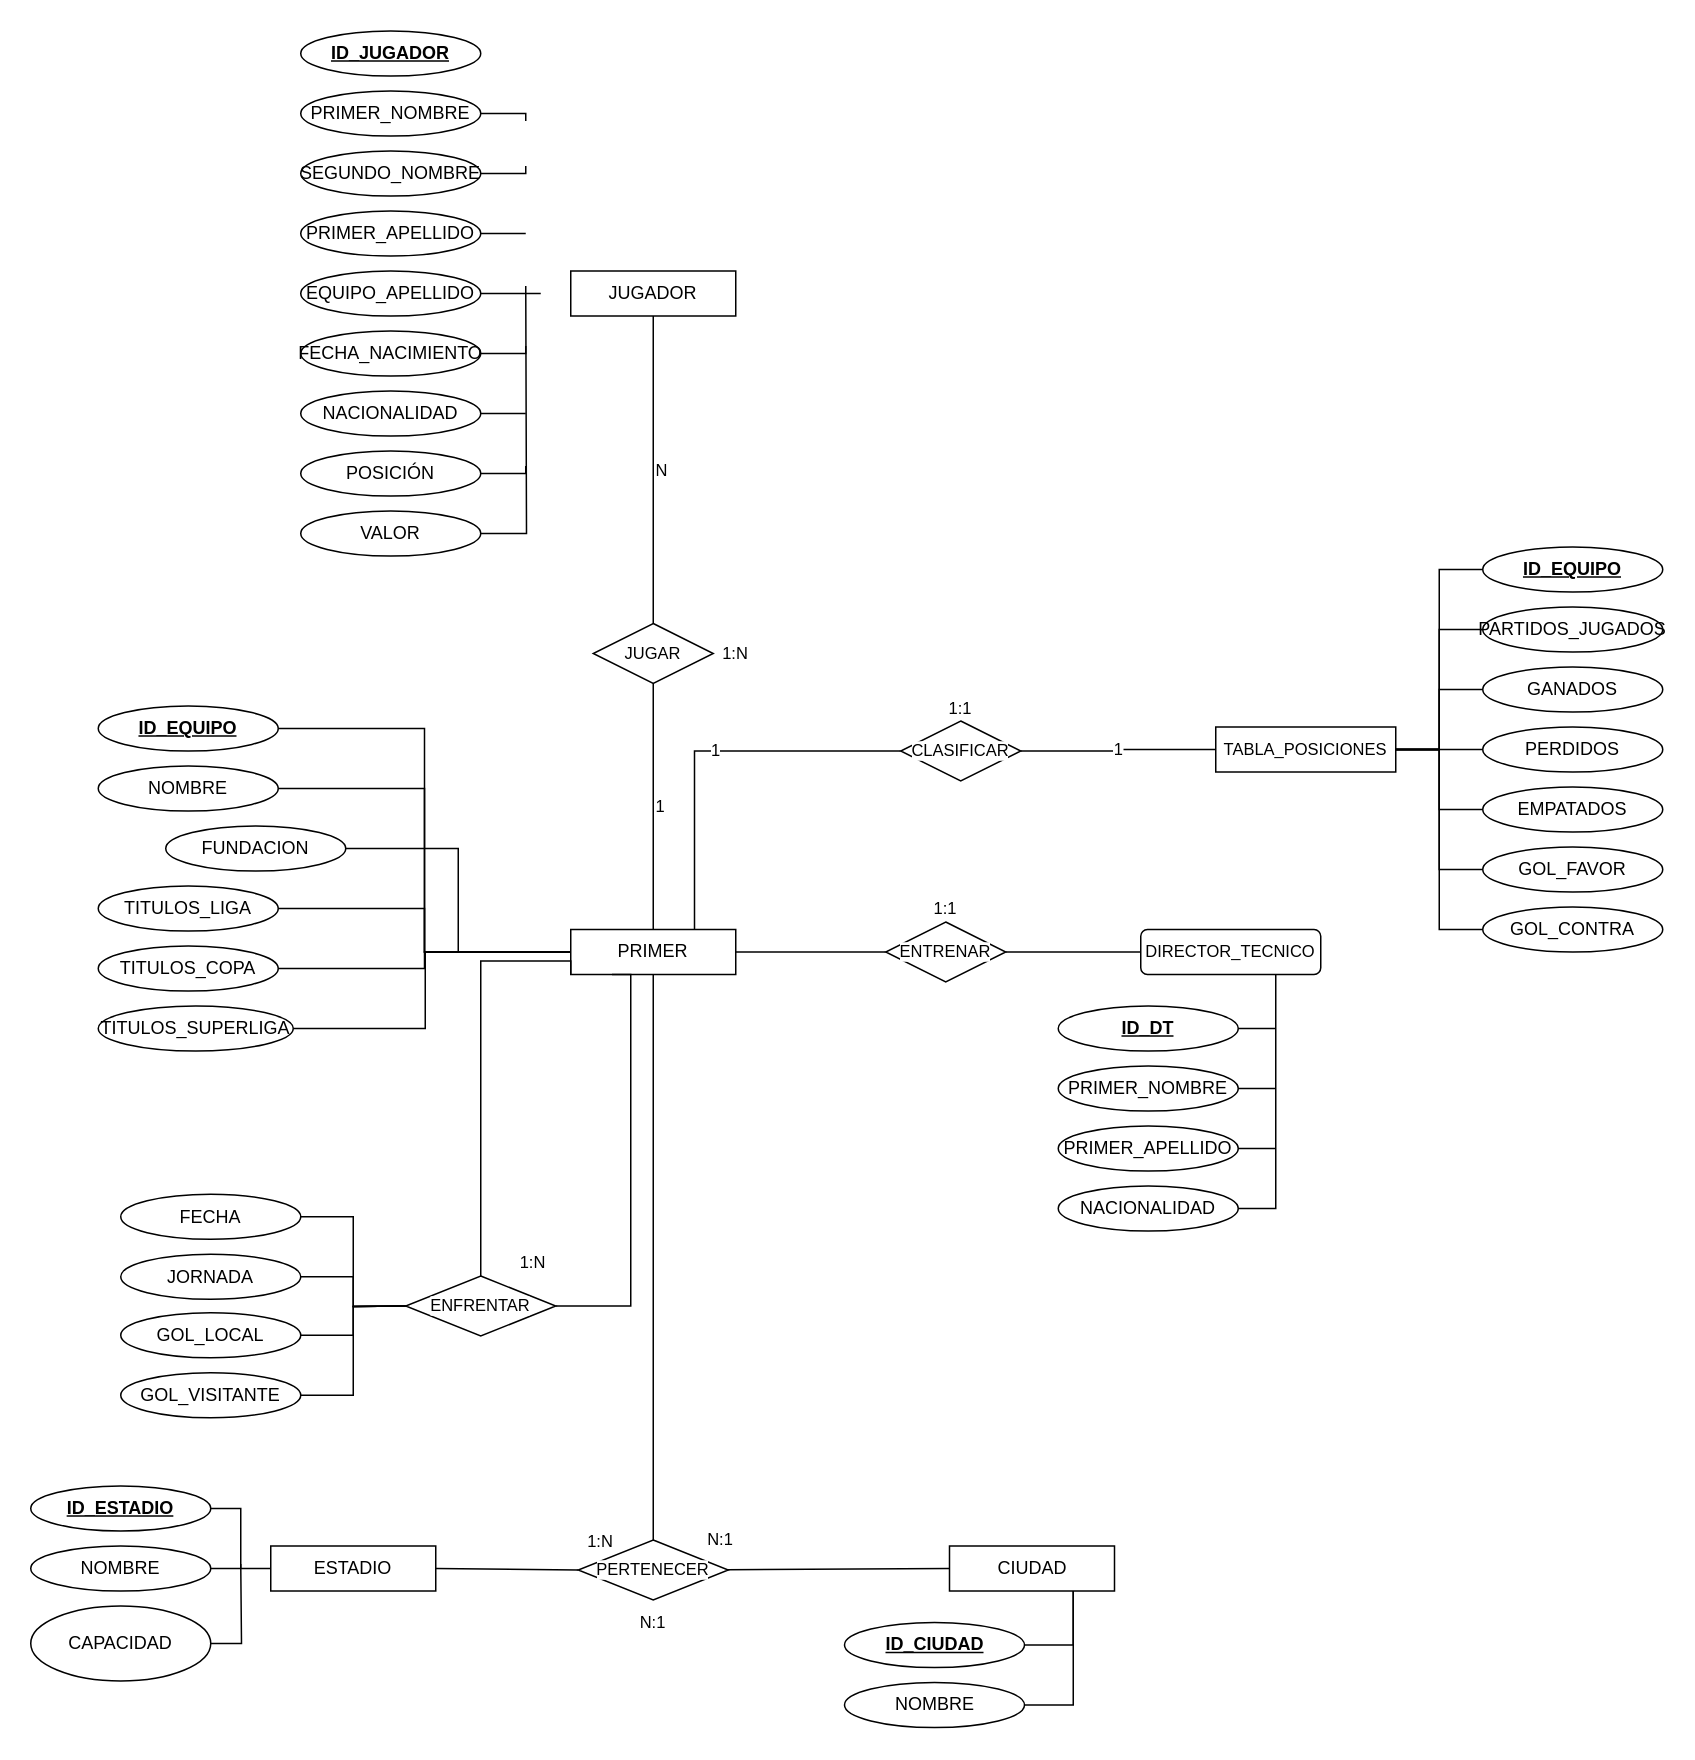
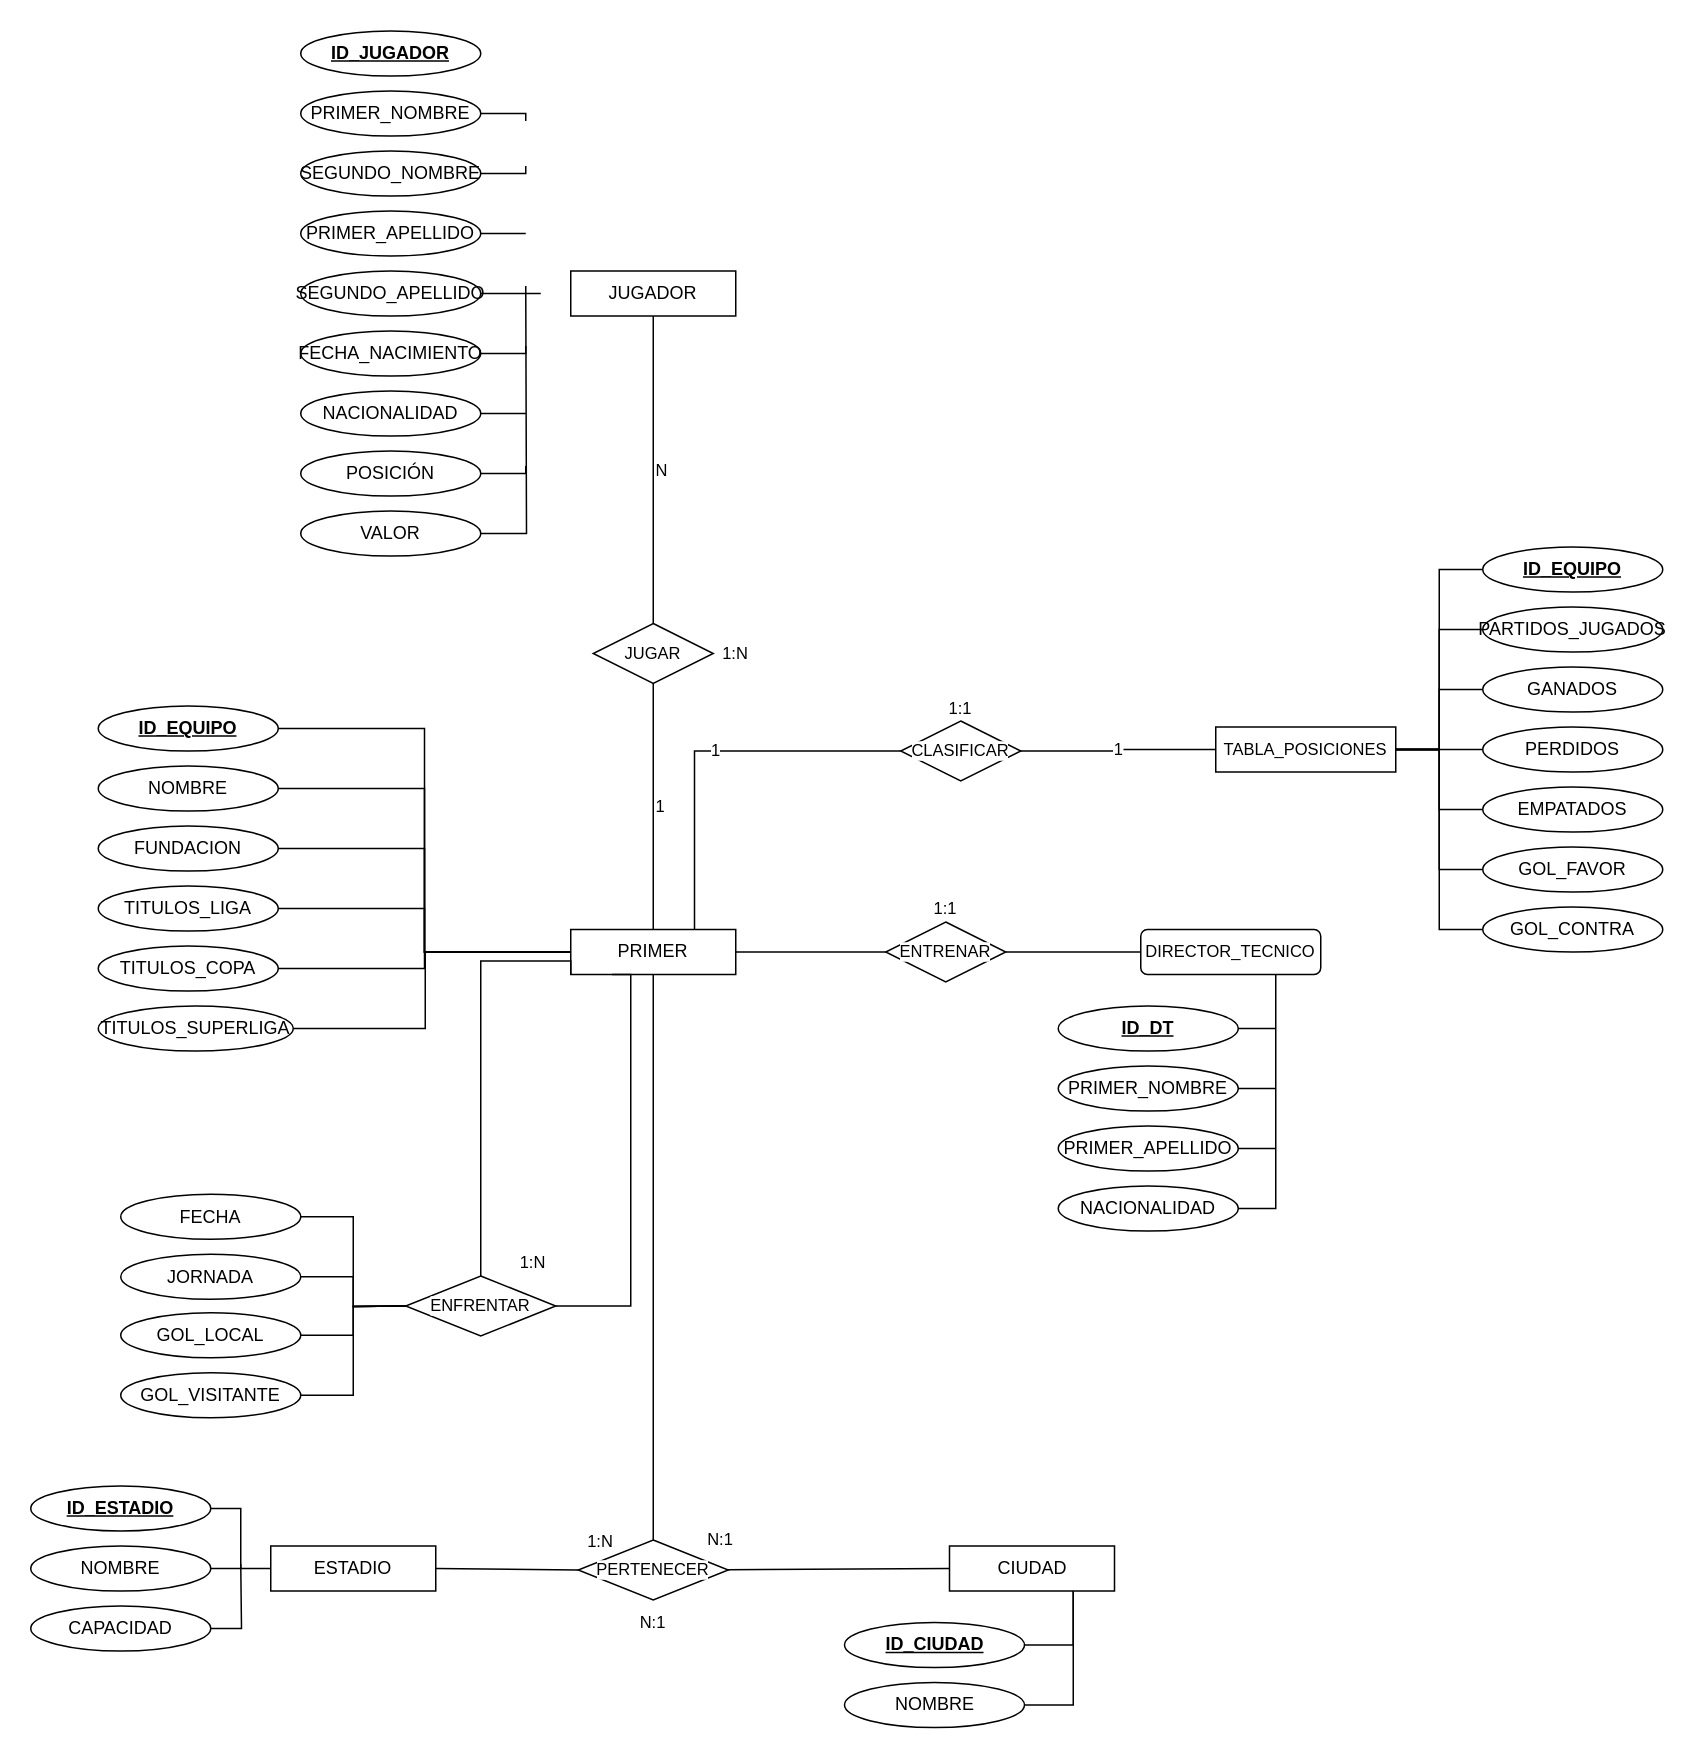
node "EQUIPO_APELLIDO": label "EQUIPO_APELLIDO" -> "SEGUNDO_APELLIDO"
node "FUNDACION": moved (256, 848) -> (188, 848)
node "CAPACIDAD": size 180x75 -> 180x45
